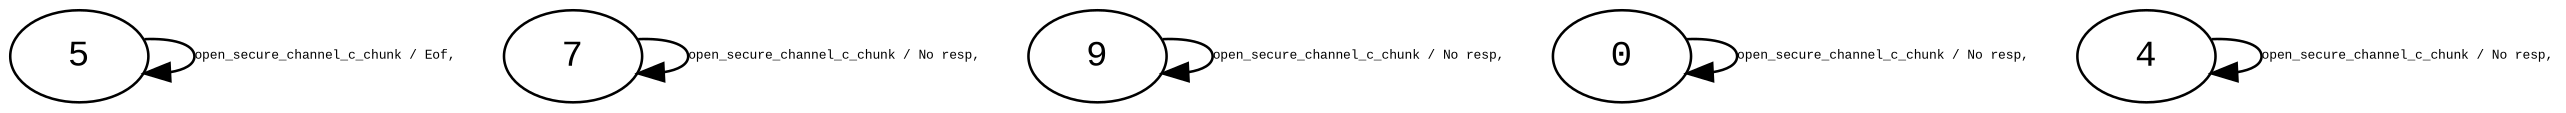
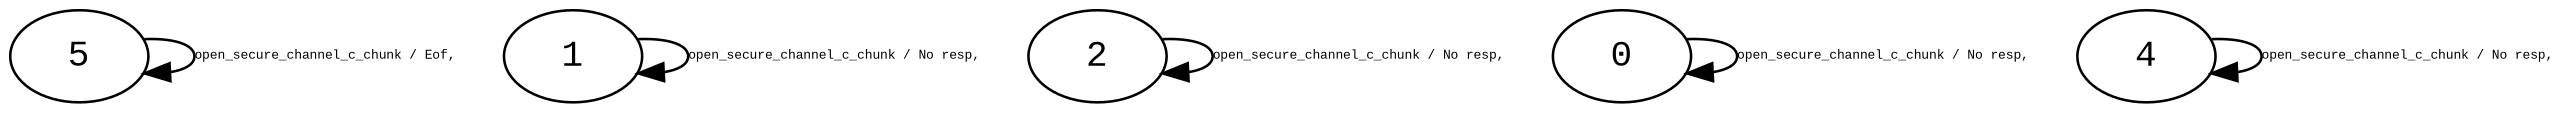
node "7": label "7" -> "1"
node "9": label "9" -> "2"
